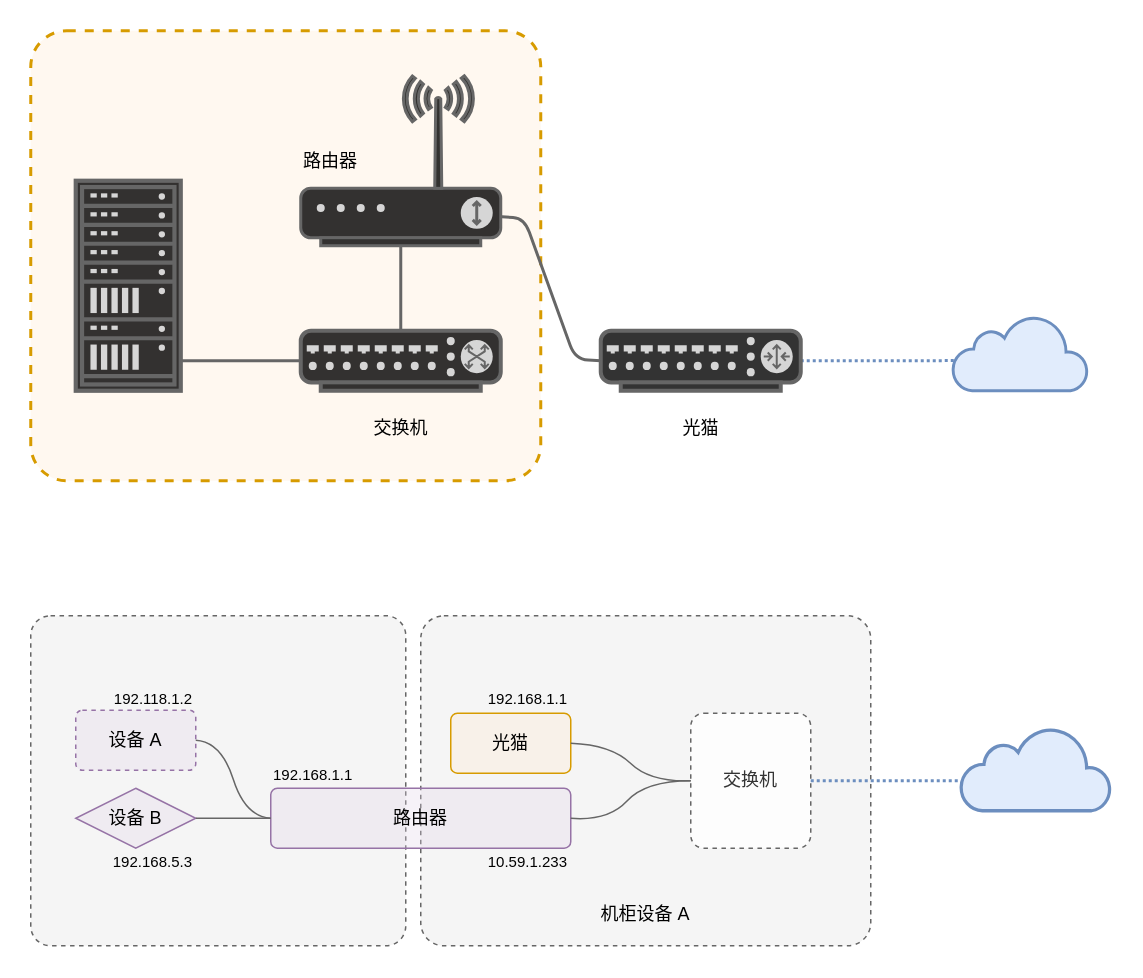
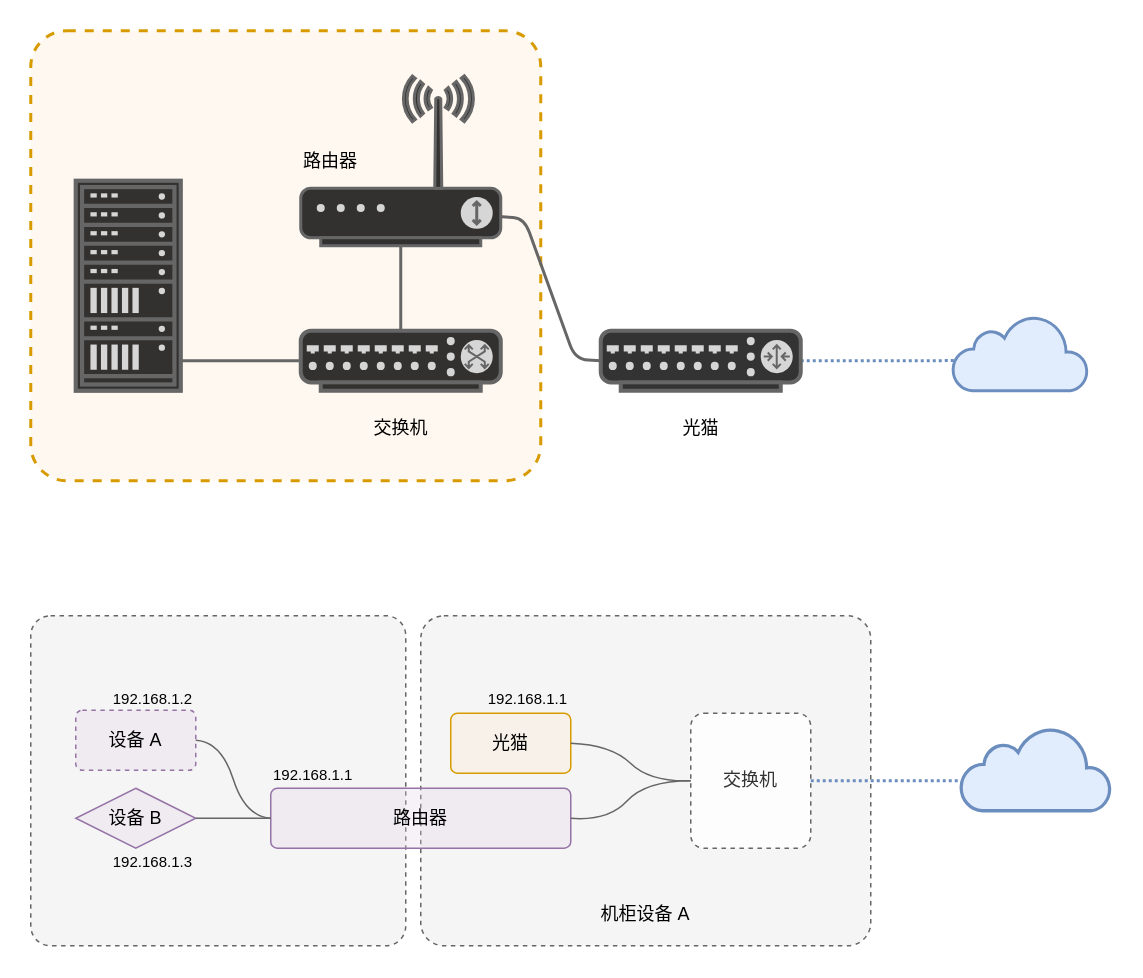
node "192.118.1.2": label "192.118.1.2" -> "192.168.1.2"
node "10.59.1.233": removed
node "192.168.5.3": label "192.168.5.3" -> "192.168.1.3"
